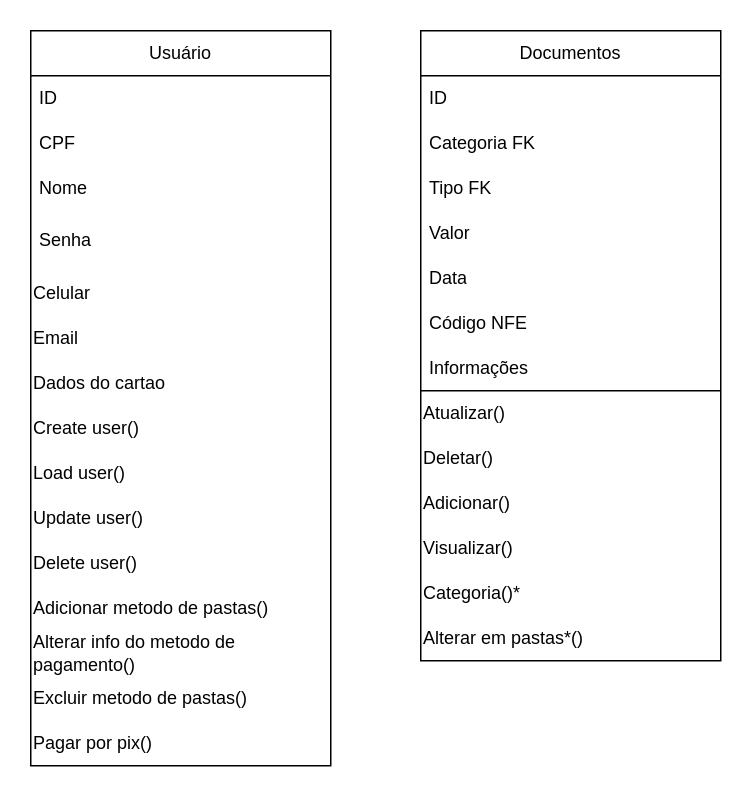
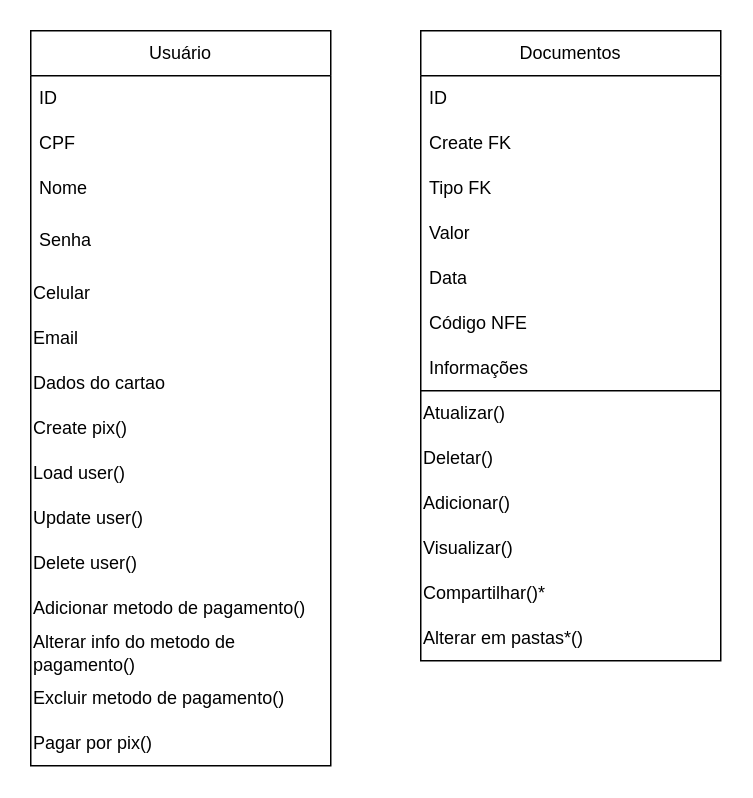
node "Categoria FK": label "Categoria FK" -> "Create FK"
node "Create user()": label "Create user()" -> "Create pix()"
node "Categoria()*": label "Categoria()*" -> "Compartilhar()*"
node "Adicionar metodo de pastas()": label "Adicionar metodo de pastas()" -> "Adicionar metodo de pagamento()"
node "Excluir metodo de pastas()": label "Excluir metodo de pastas()" -> "Excluir metodo de pagamento()"
